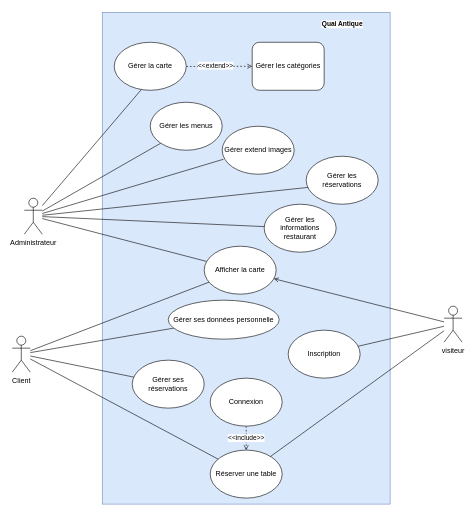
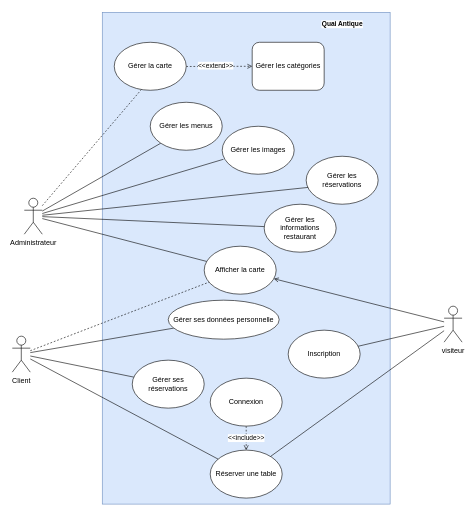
edge "Gérer la carte" -- "Administrateur": style solid -> dashed
node "Gérer extend images": label "Gérer extend images" -> "Gérer les images"
edge "Afficher la carte" -- "Client": style solid -> dashed
